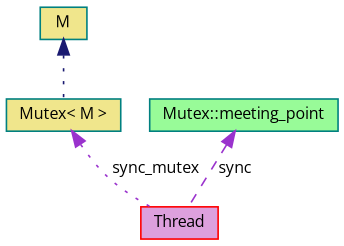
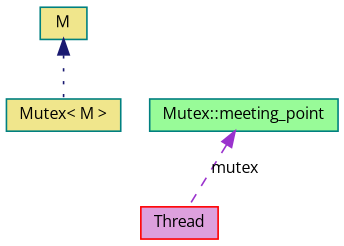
edge "Thread" -> "Mutex::meeting_point": label " sync" -> " mutex"
edge "Thread" -> "Mutex< M >": removed, label "sync_mutex"
